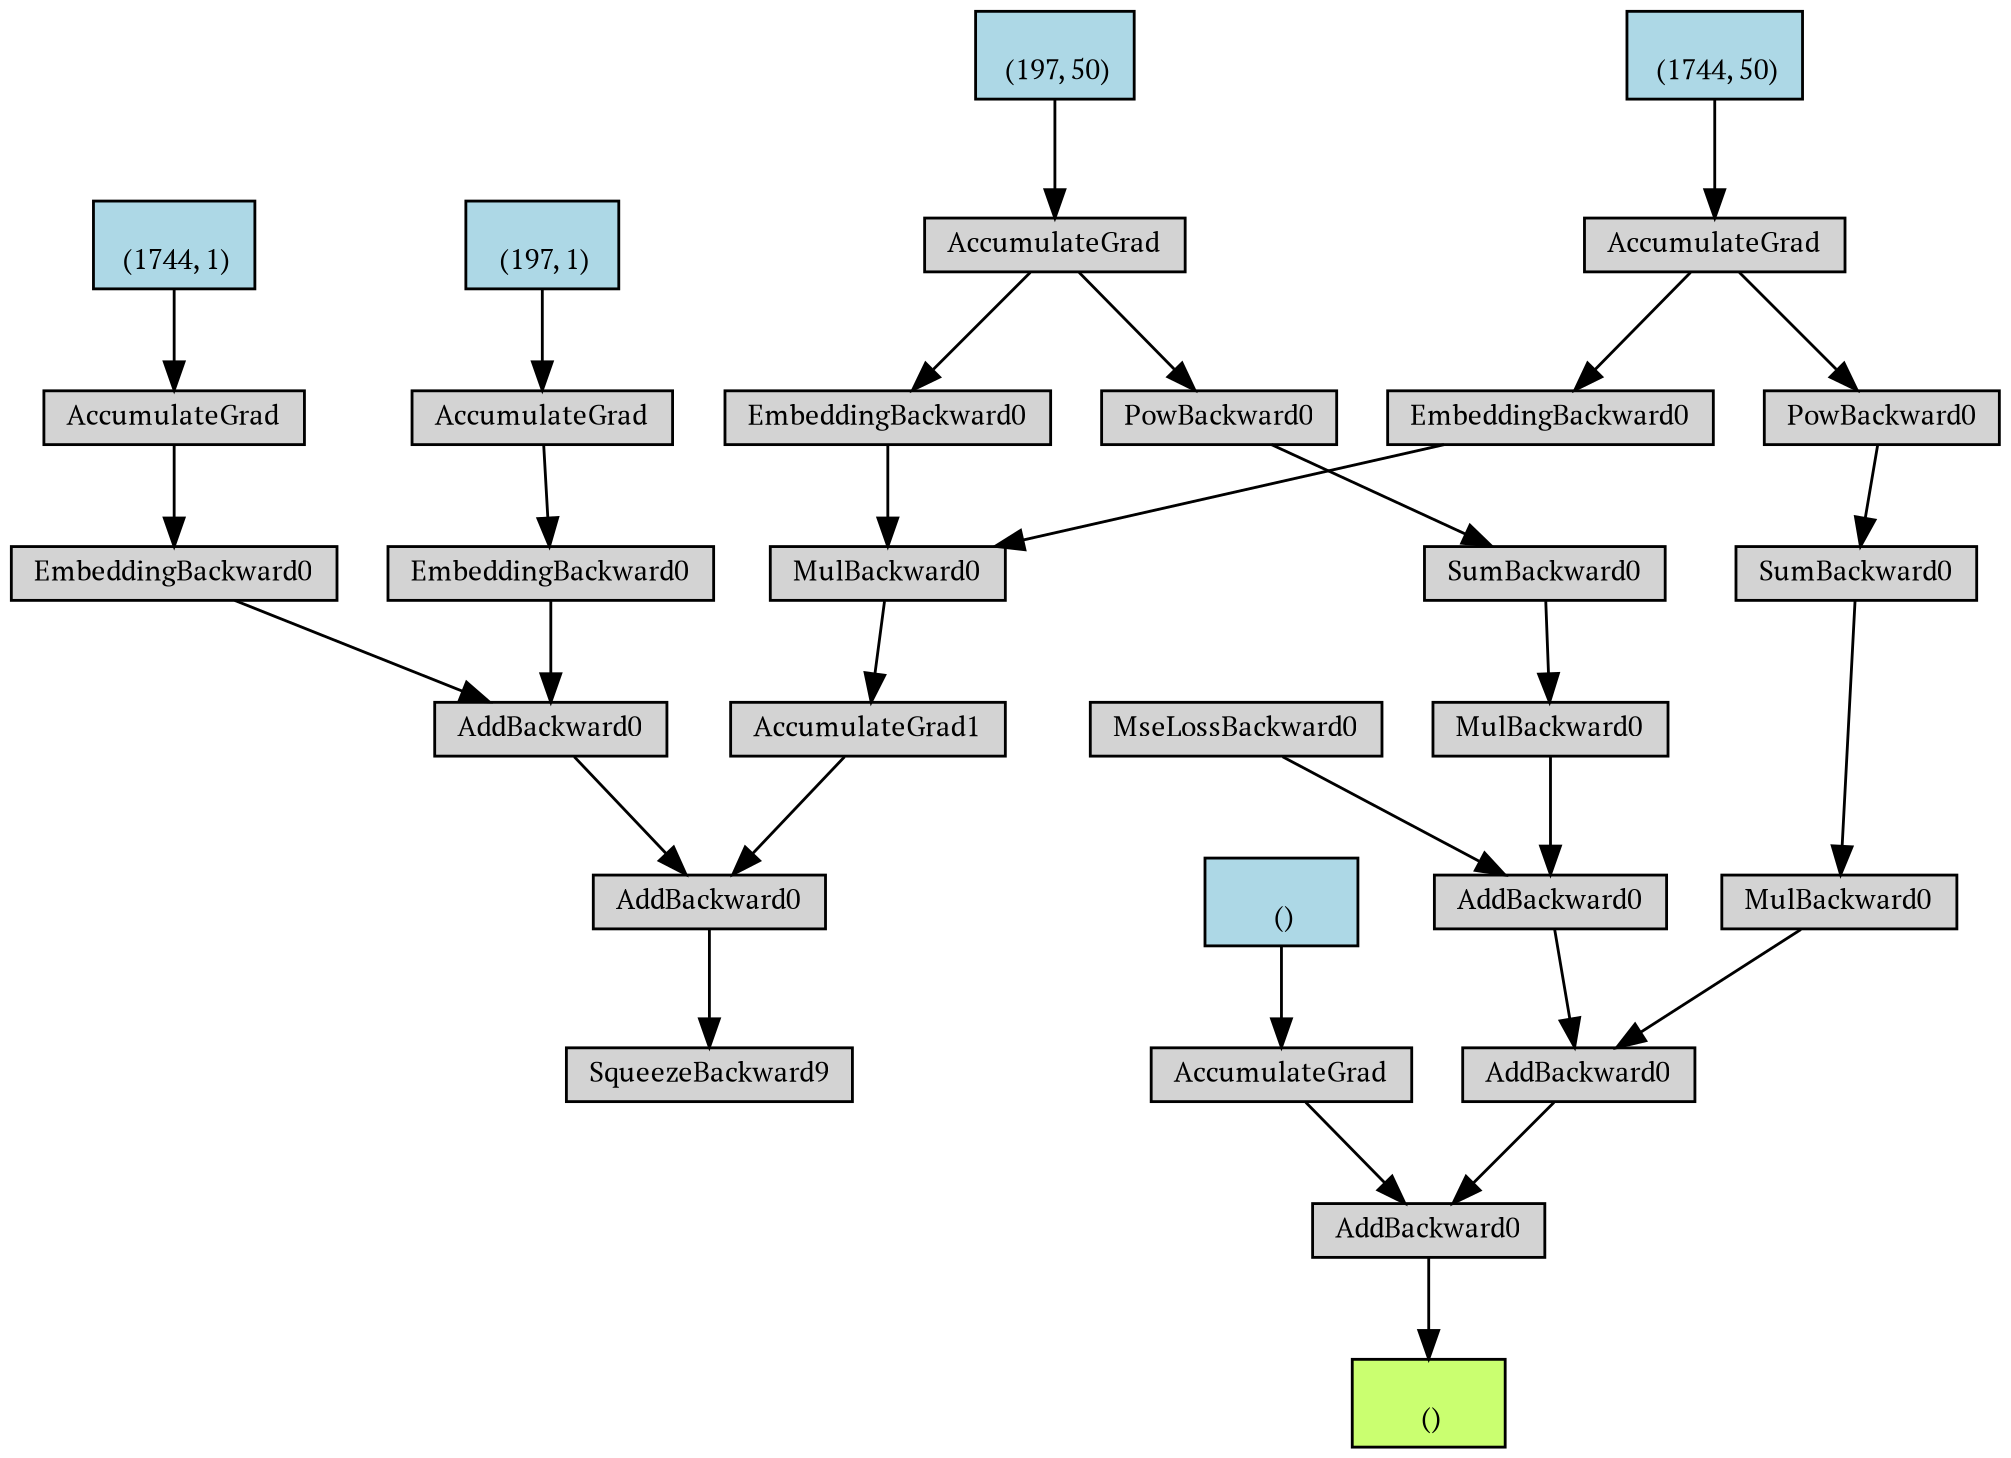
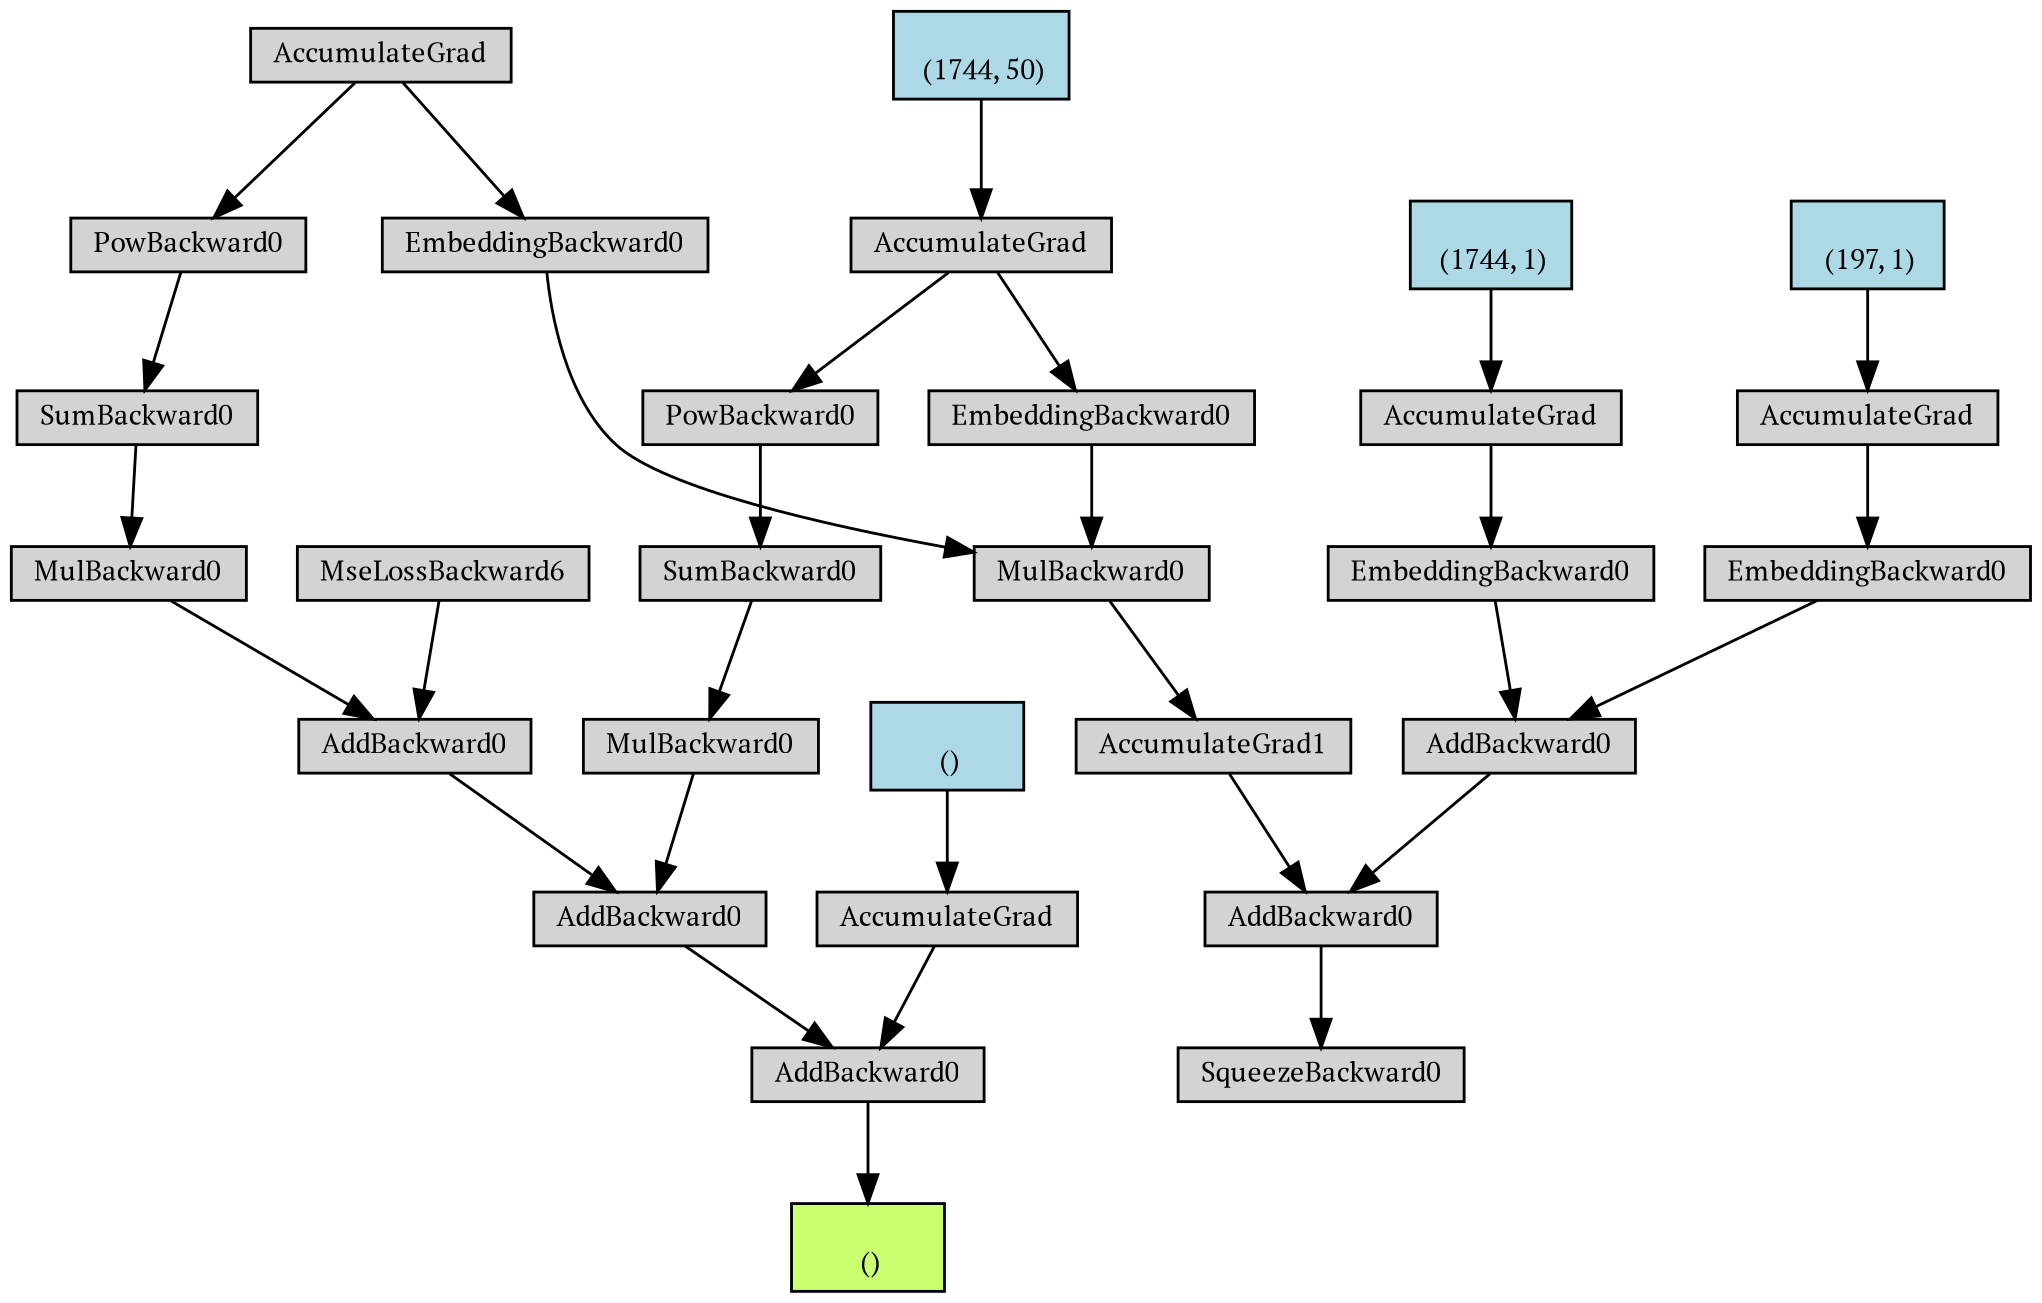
node "(197, 50)": removed
node "MseLossBackward0": label "MseLossBackward0" -> "MseLossBackward6"
node "SqueezeBackward9": label "SqueezeBackward9" -> "SqueezeBackward0"
